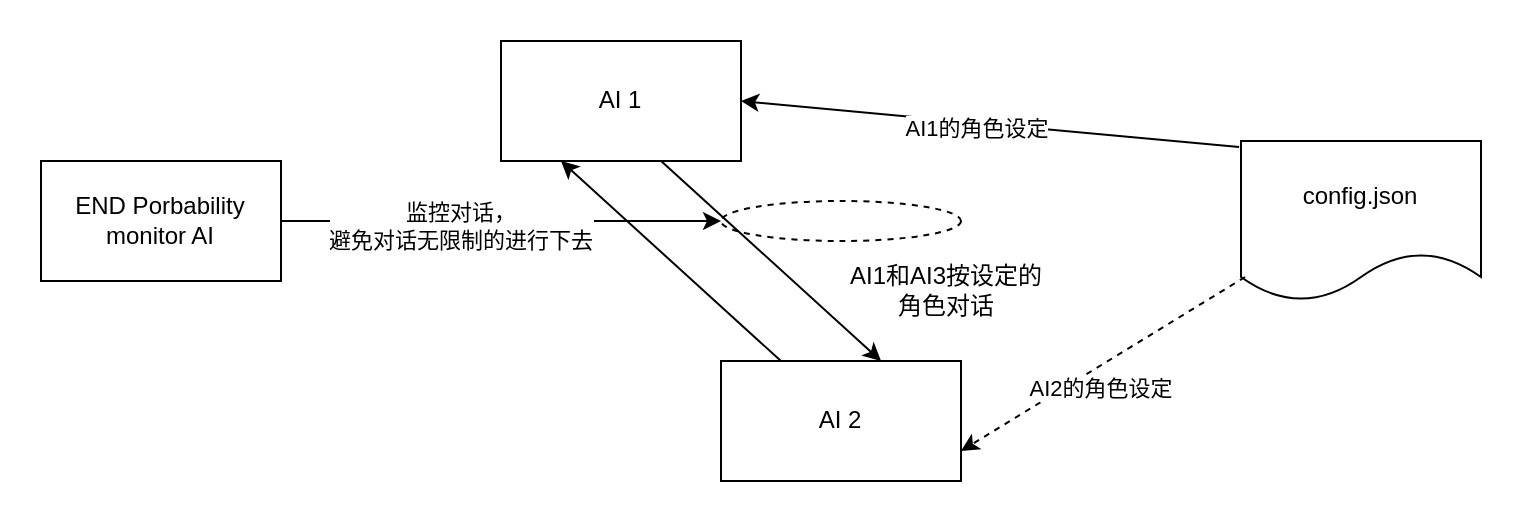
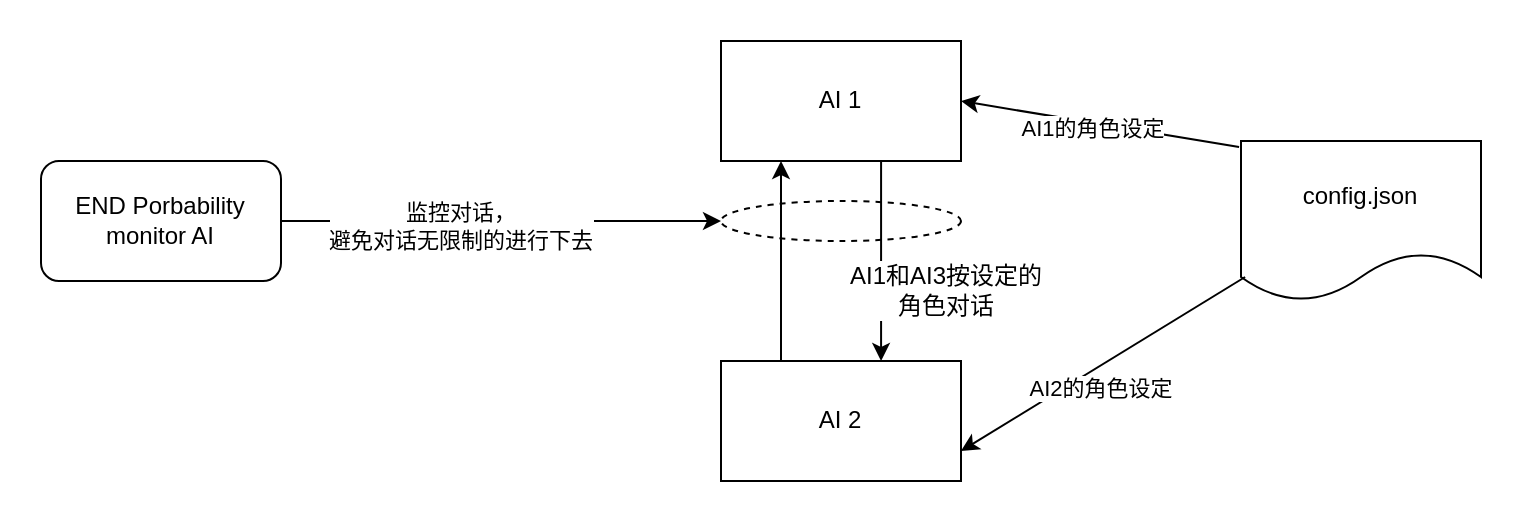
node "AI 1": moved (621, 101) -> (841, 101)
node "END Porbability monitor AI": shape rectangle -> rounded rectangle
edge "config.json" -> "AI 2": style dashed -> solid
